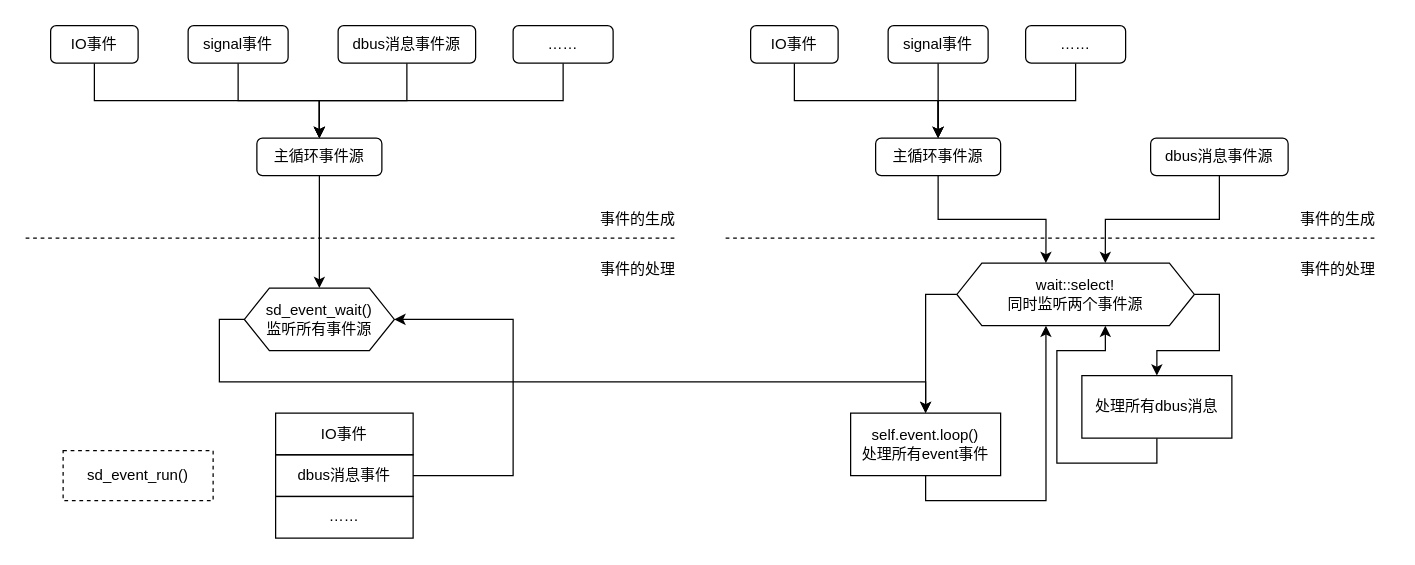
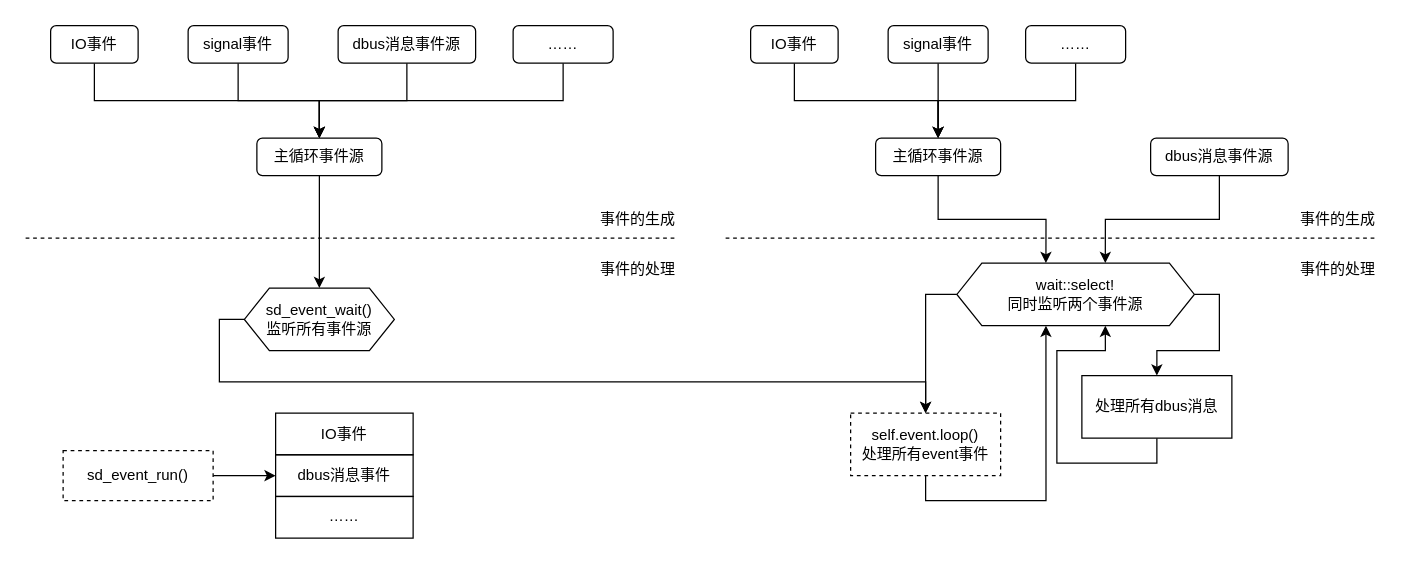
edge "dbus消息事件" -> "sd_event_wait() 监听所有事件源": removed
node "self.event.loop() 处理所有event事件": style solid -> dashed
edge "sd_event_run()" -> "dbus消息事件": added
